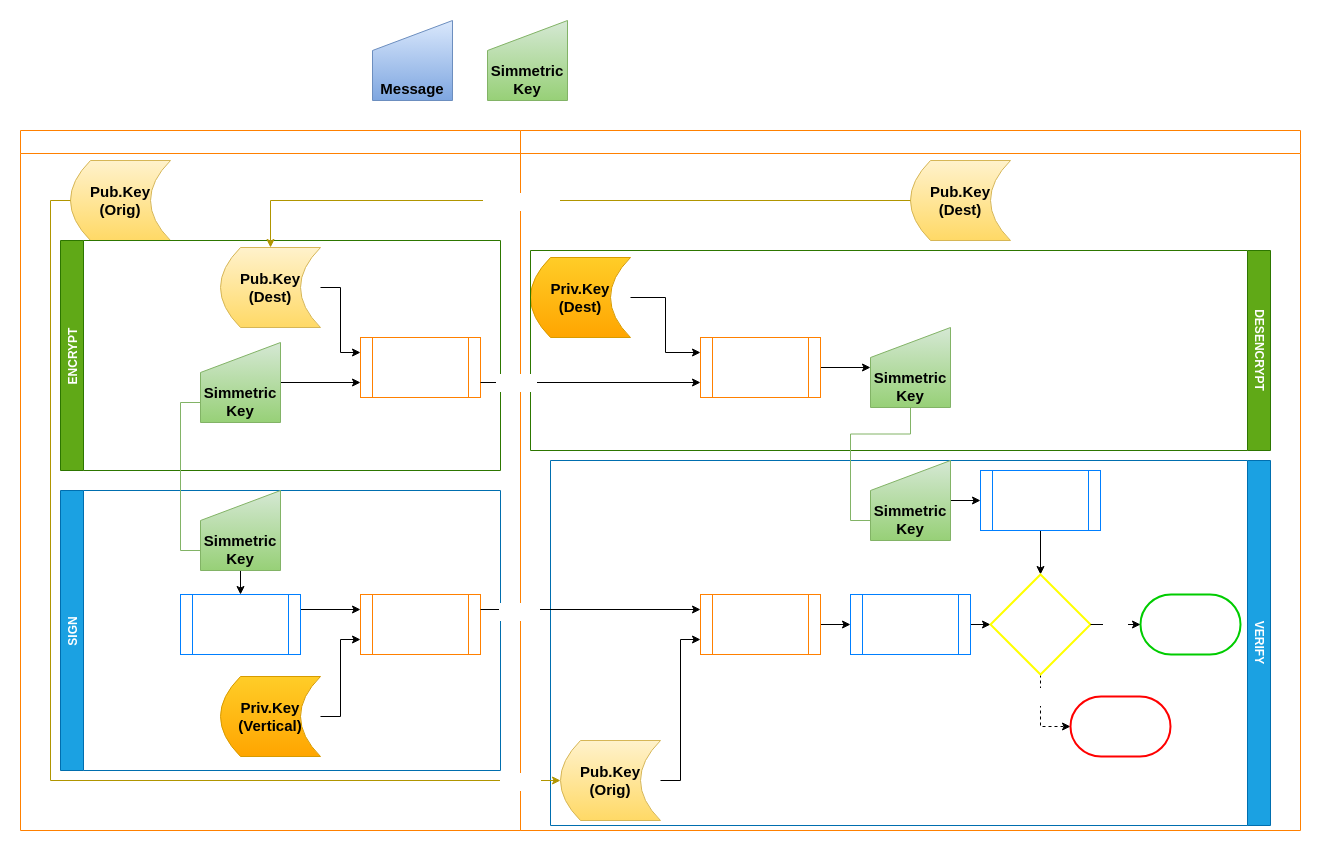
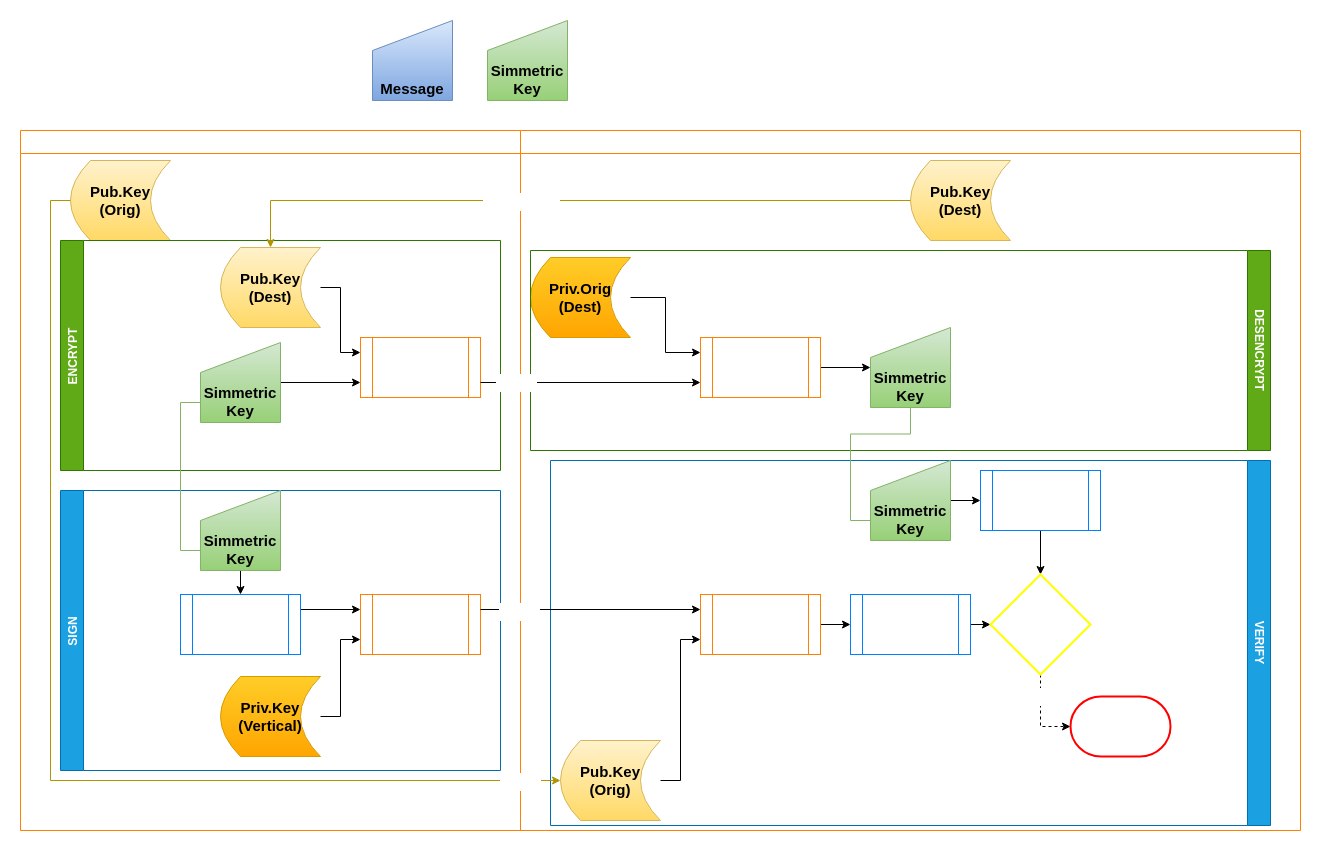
node "Vertical Container": label "Vertical Container" -> "Vertical Simmetric"
node "Priv.Key (Dest)": label "Priv.Key (Dest)" -> "Priv.Orig (Dest)"
edge "HASH are equal?" -> "OK": removed, label "Yes"
node "OK": removed
